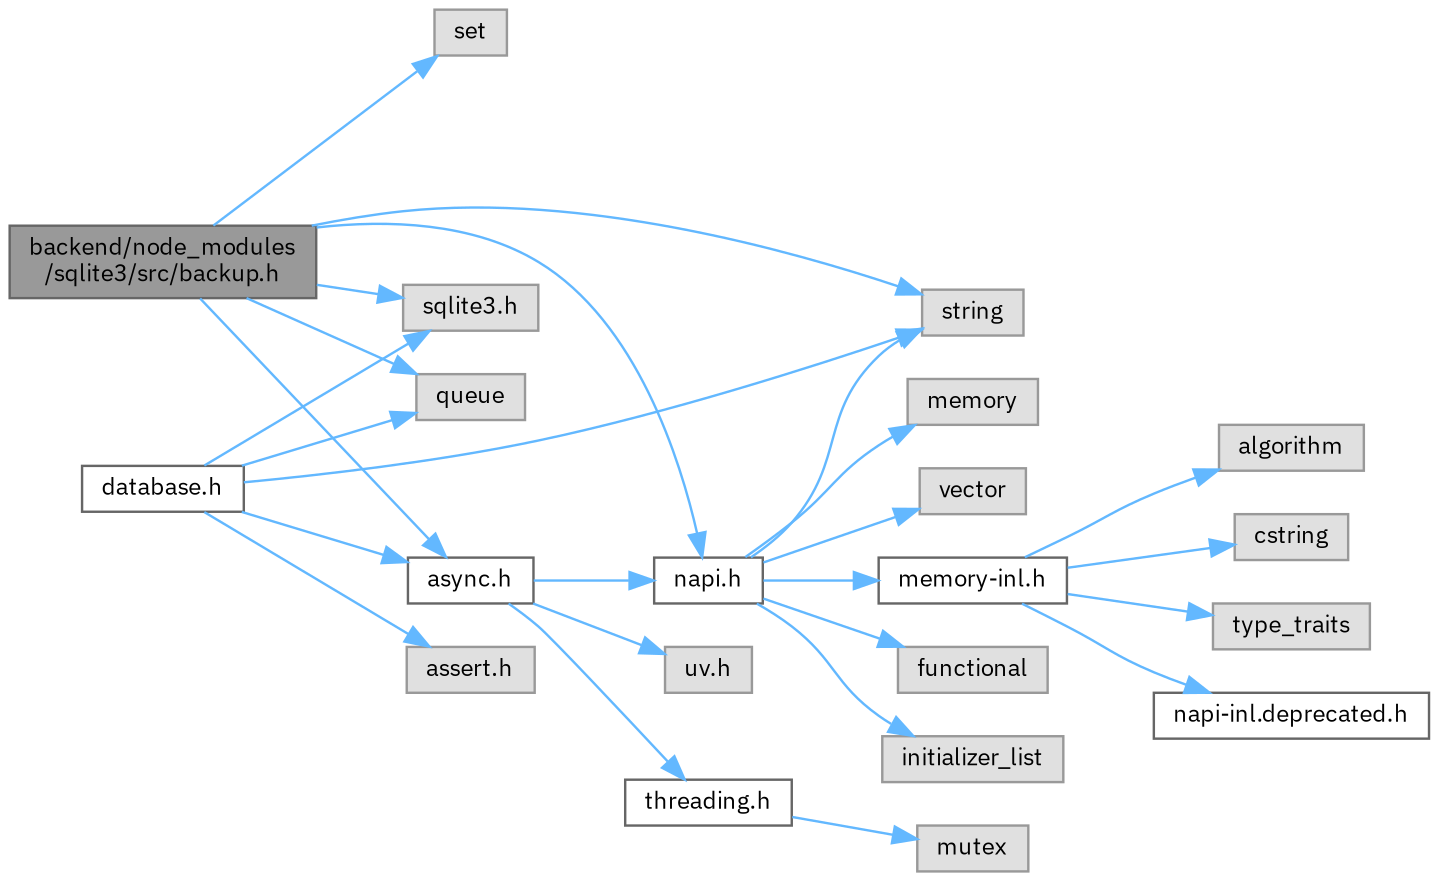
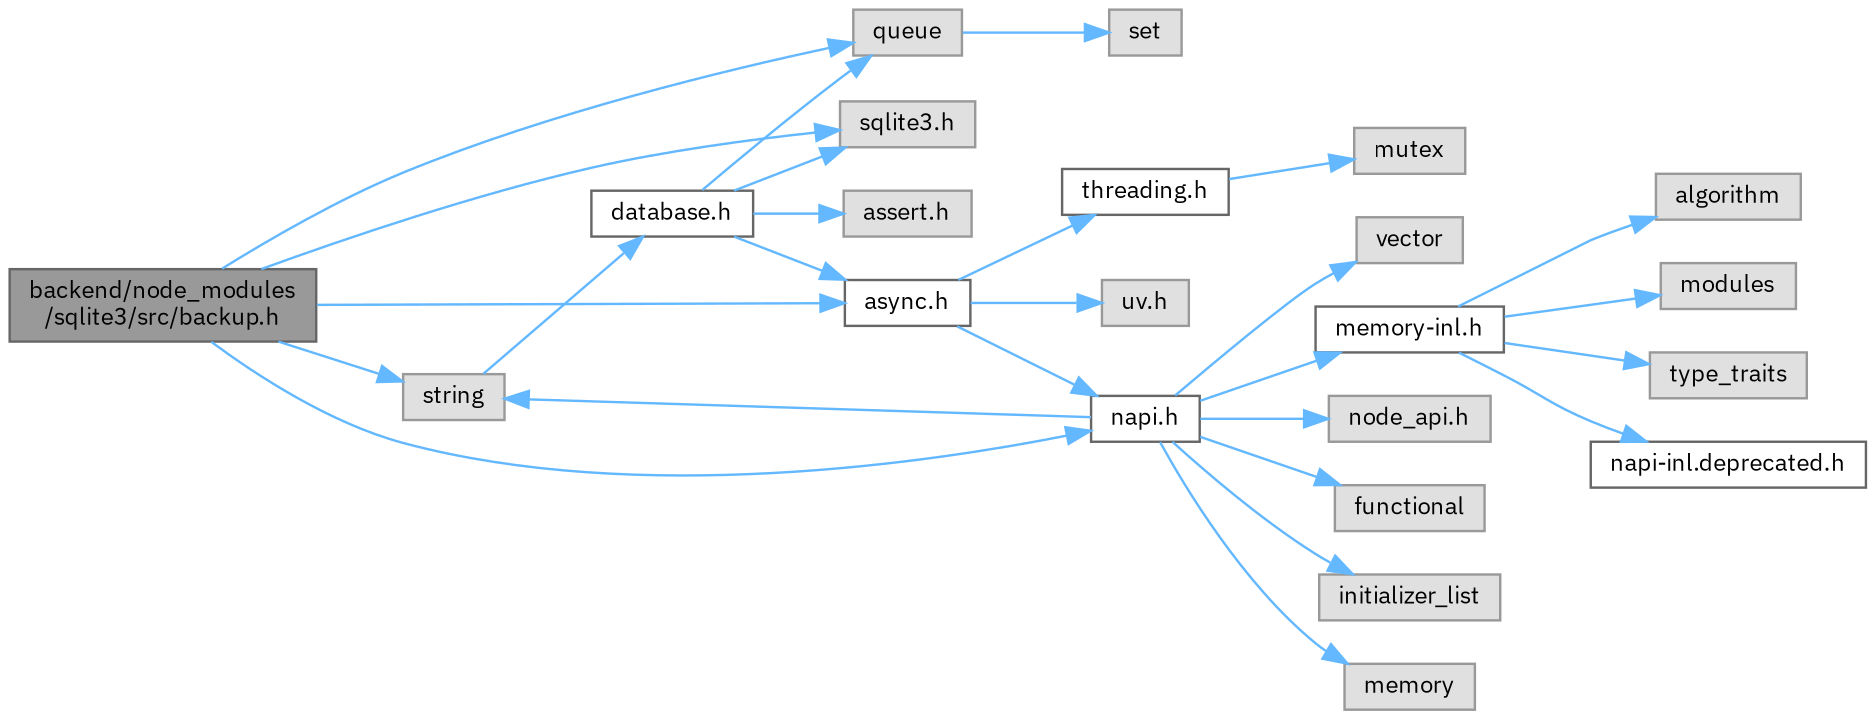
edge "backend/node_modules /sqlite3/src/backup.h" -> "set": now "queue" -> "set"
node "node_api.h": added
edge "database.h" -> "string": reversed
node "cstring": label "cstring" -> "modules"
